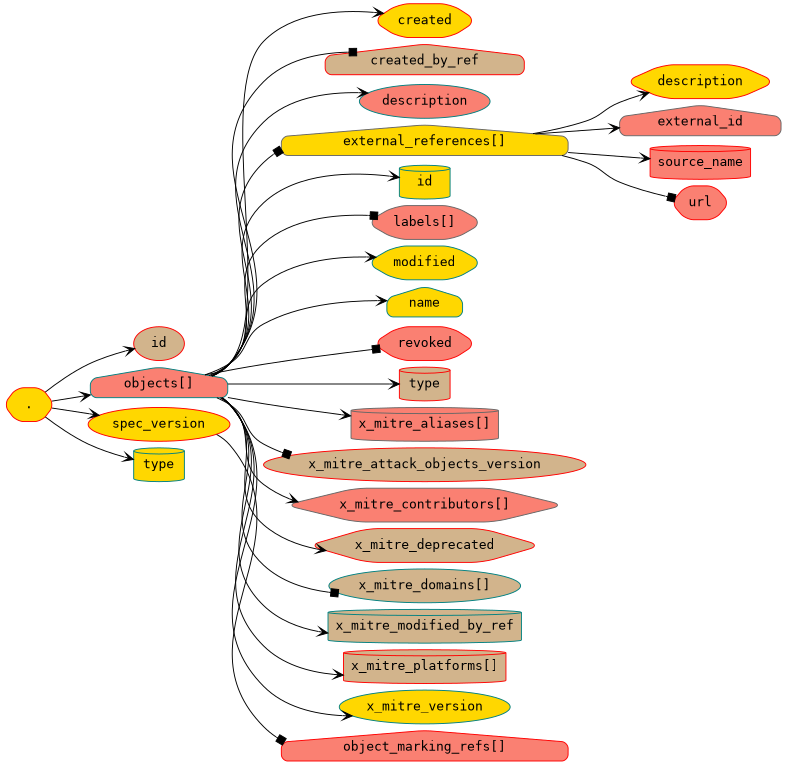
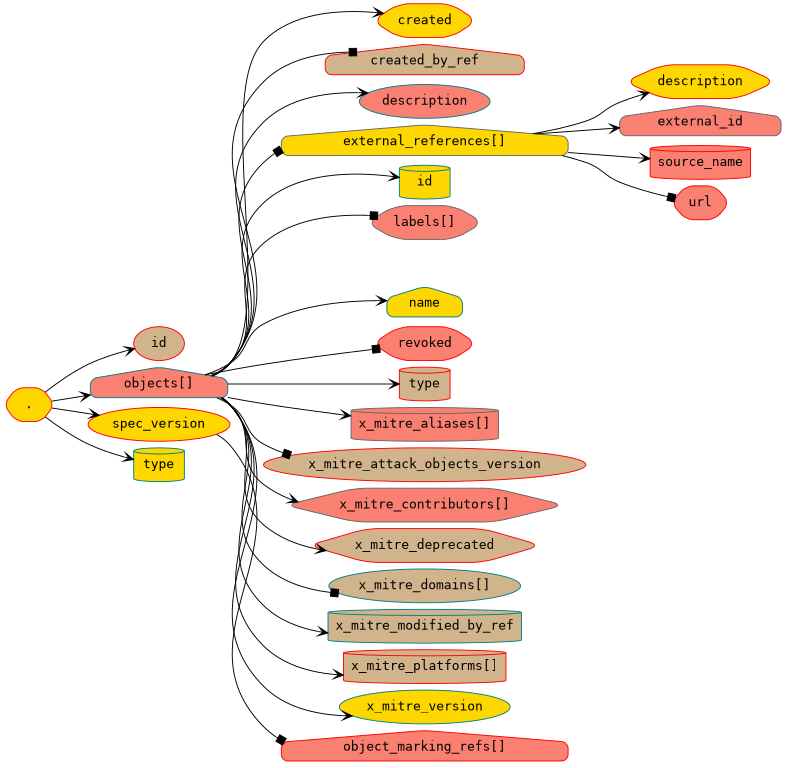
node "modified": removed
